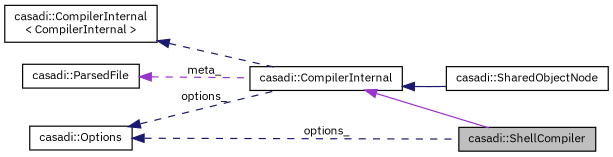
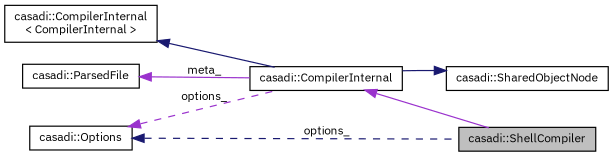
edge "casadi::CompilerInternal" -> "casadi::CompilerInternal < CompilerInternal >": style dashed -> solid
edge "casadi::CompilerInternal" -> "casadi::ParsedFile": style dashed -> solid
edge "casadi::SharedObjectNode" -> "casadi::CompilerInternal": reversed
edge "casadi::CompilerInternal" -> "casadi::Options": color midnightblue -> darkorchid3
